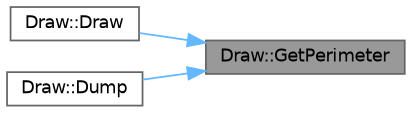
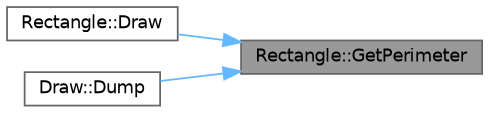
node "Draw::Draw": label "Draw::Draw" -> "Rectangle::Draw"
node "Draw::GetPerimeter": label "Draw::GetPerimeter" -> "Rectangle::GetPerimeter"
